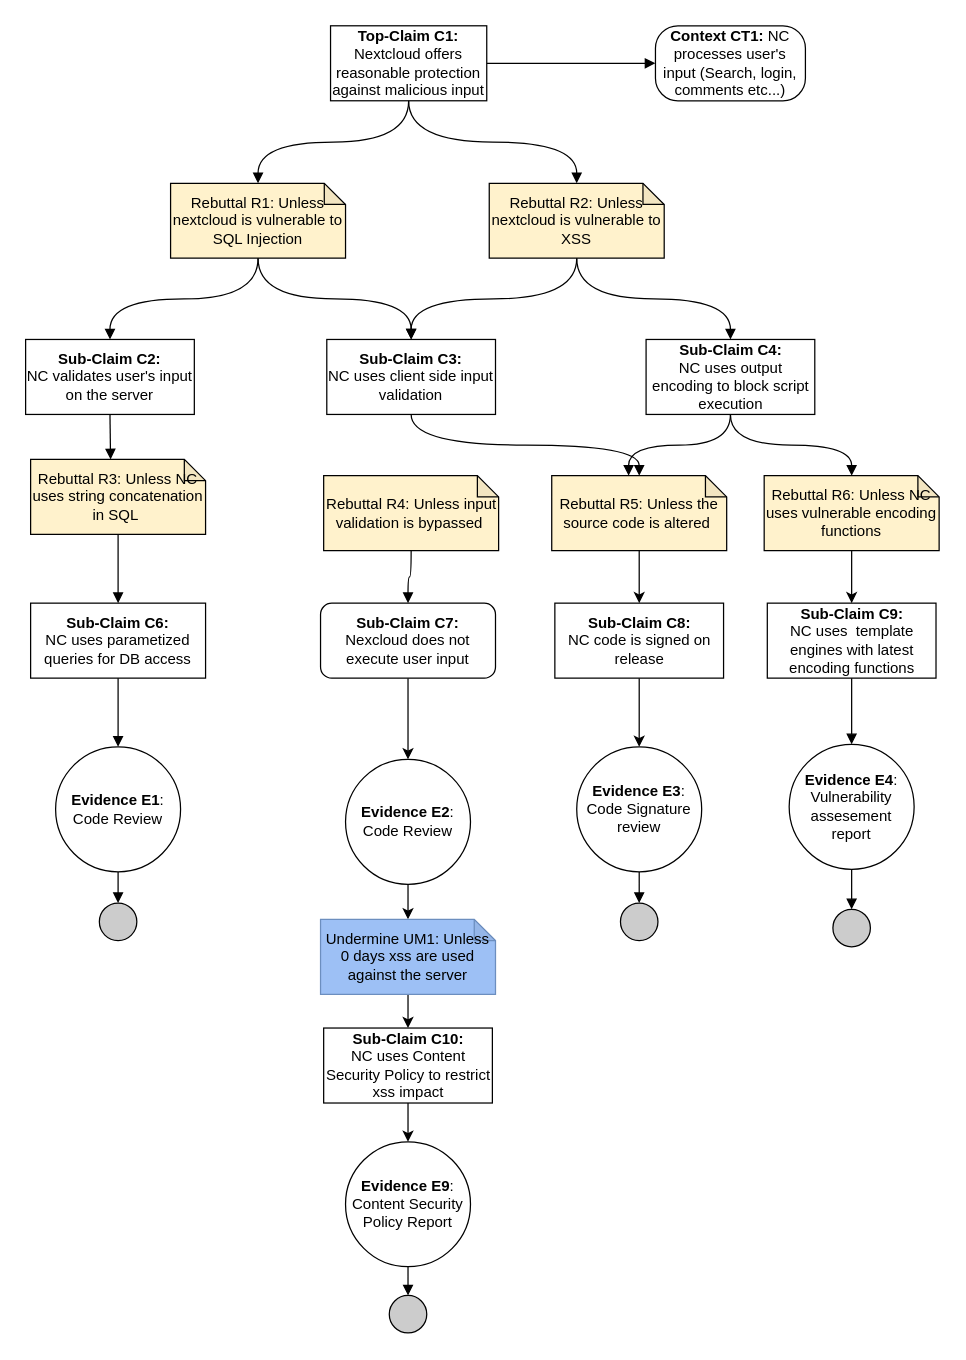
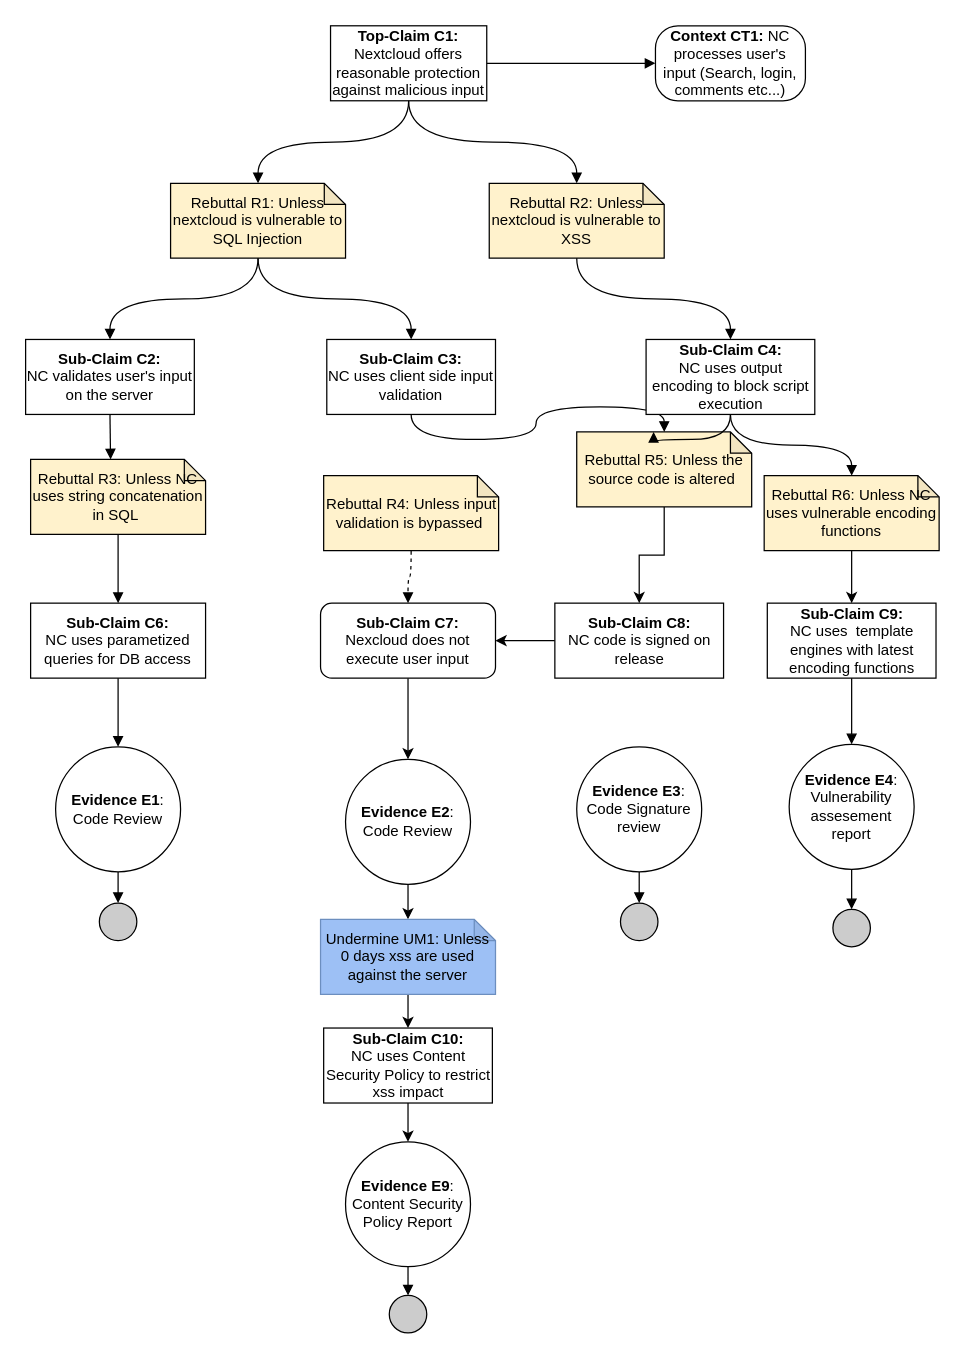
edge "Rebuttal R2: Unless nextcloud is vulnerable to XSS" -> "Sub-Claim C3: NC uses client side input validation": removed
node "Rebuttal R5: Unless the source code is altered": moved (639, 513) -> (664, 469)
edge "Rebuttal R4: Unless input validation is bypassed" -> "Sub-Claim C7: Nexcloud does not execute user input": style solid -> dashed
edge "Sub-Claim C8: NC code is signed on release" -> "Evidence E3: Code Signature review": now "Sub-Claim C8: NC code is signed on release" -> "Sub-Claim C7: Nexcloud does not execute user input"
